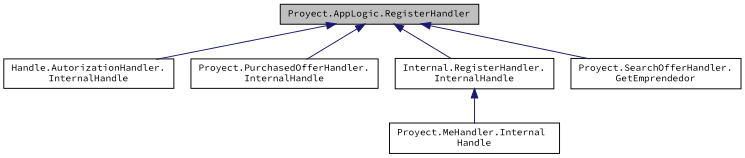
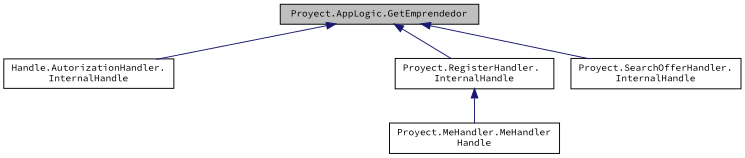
node "Proyect.AppLogic.RegisterHandler": label "Proyect.AppLogic.RegisterHandler" -> "Proyect.AppLogic.GetEmprendedor"
node "Proyect.PurchasedOfferHandler. InternalHandle": removed
node "Internal.RegisterHandler. InternalHandle": label "Internal.RegisterHandler. InternalHandle" -> "Proyect.RegisterHandler. InternalHandle"
node "Proyect.SearchOfferHandler. GetEmprendedor": label "Proyect.SearchOfferHandler. GetEmprendedor" -> "Proyect.SearchOfferHandler. InternalHandle"
node "Proyect.MeHandler.Internal Handle": label "Proyect.MeHandler.Internal Handle" -> "Proyect.MeHandler.MeHandler Handle"
